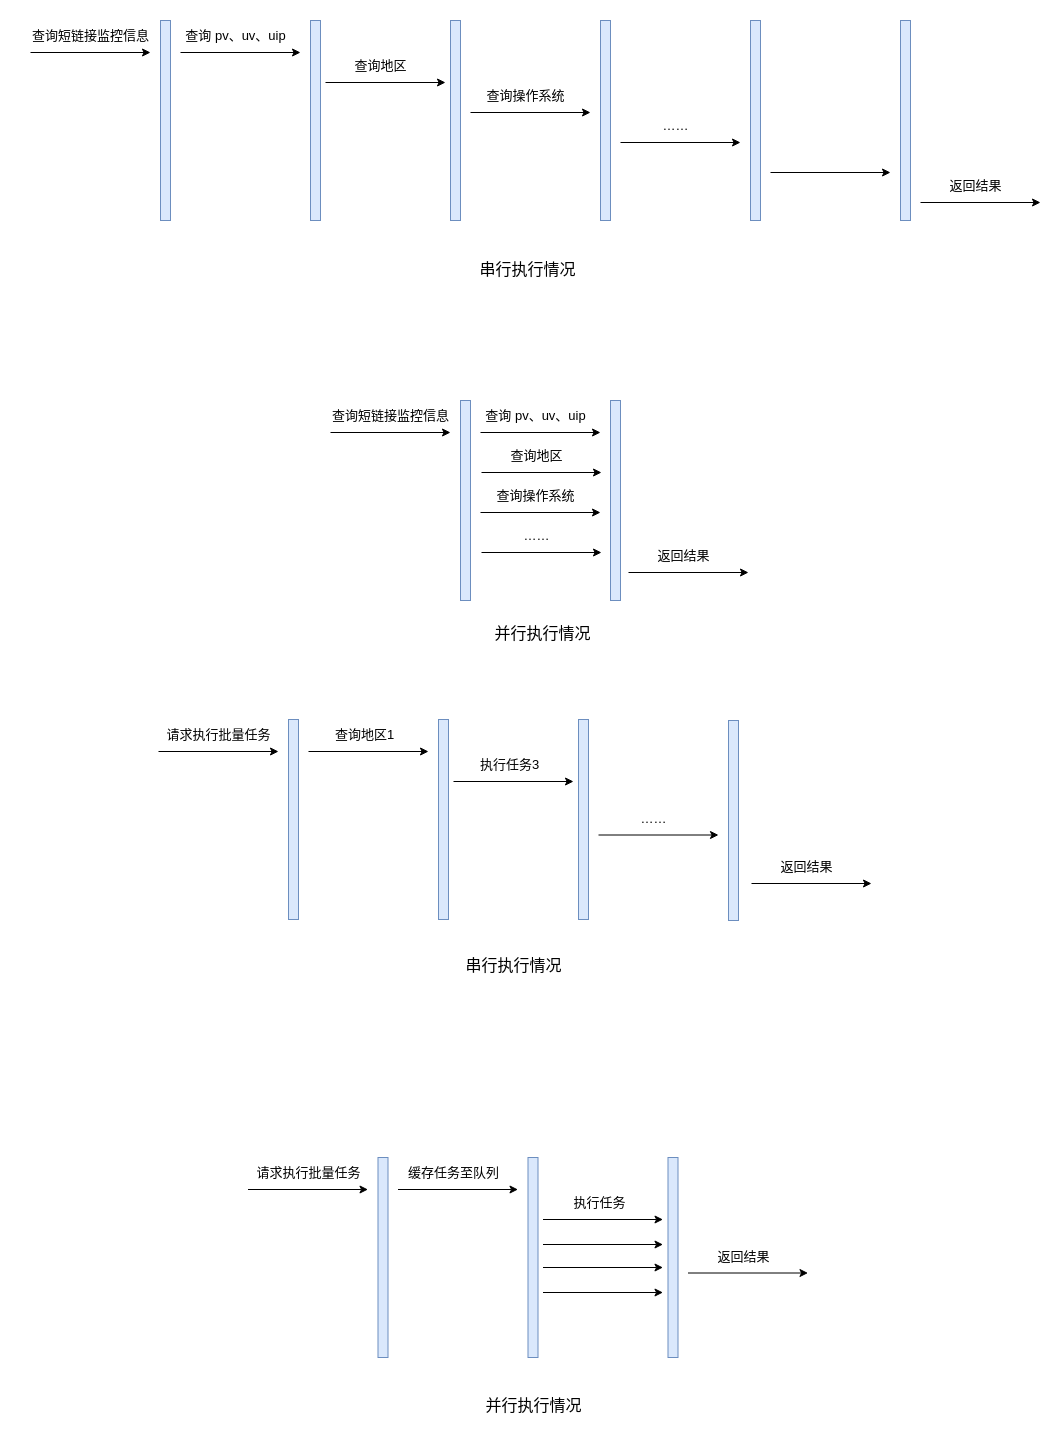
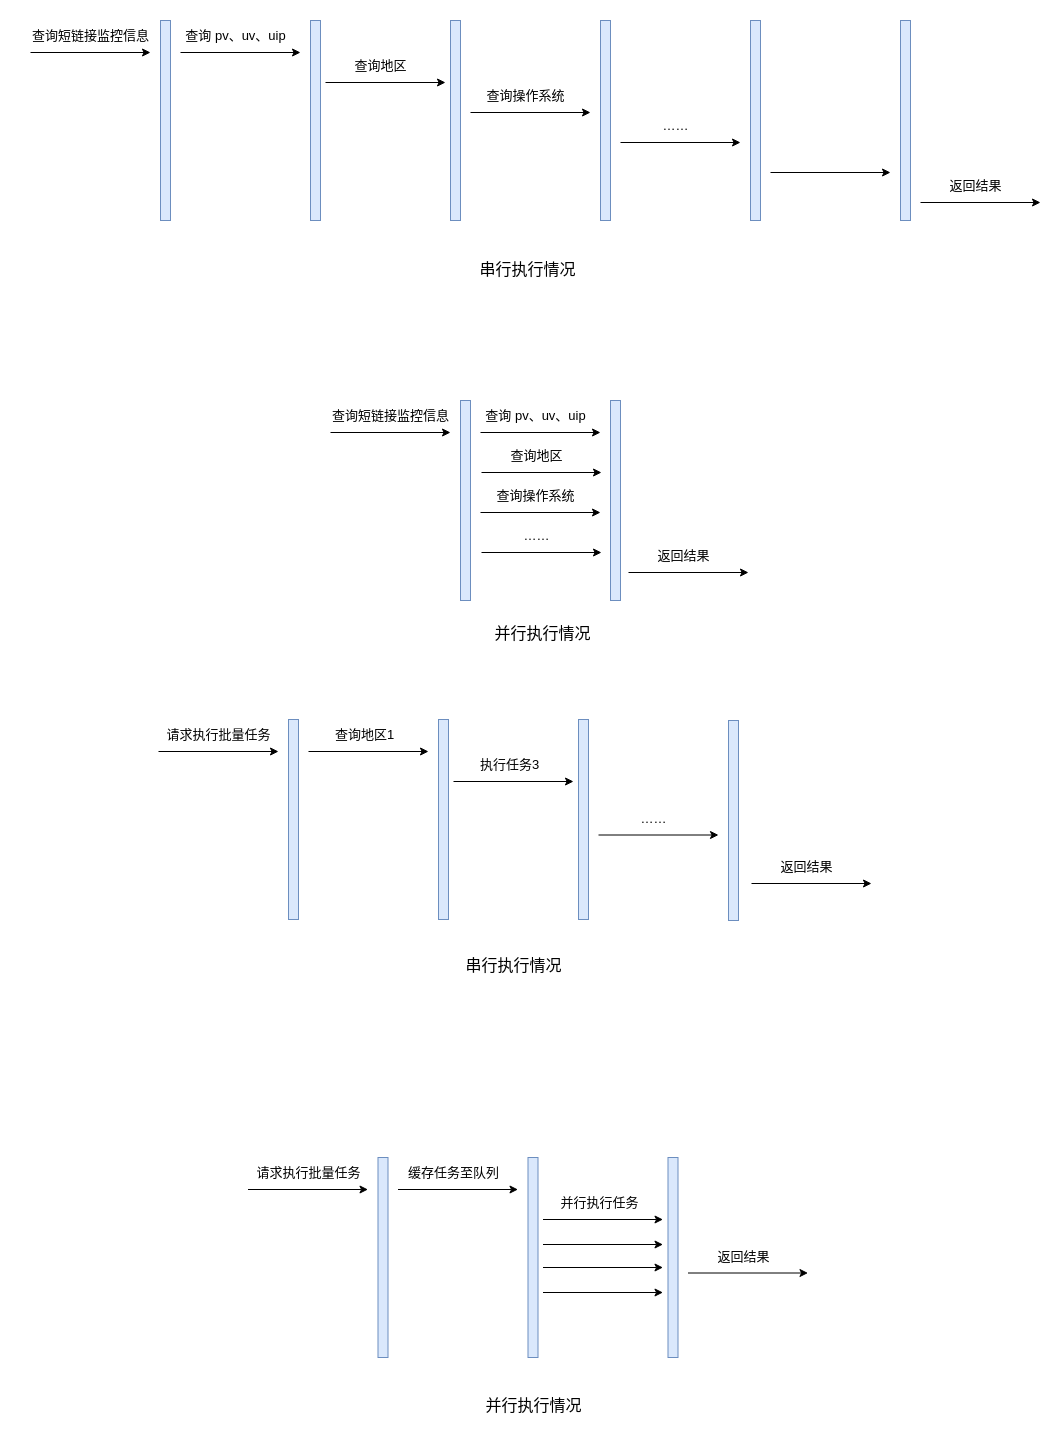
node "执行任务": label "执行任务" -> "并行执行任务"
